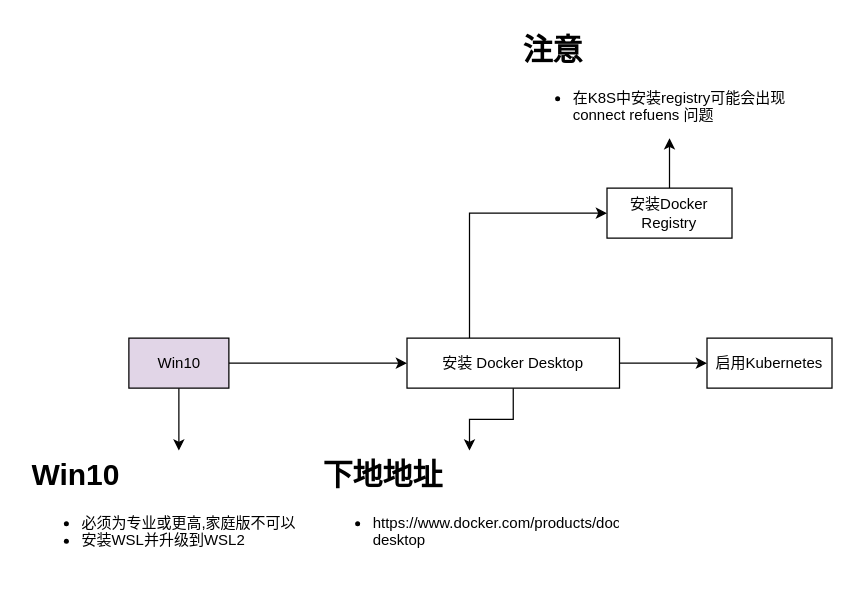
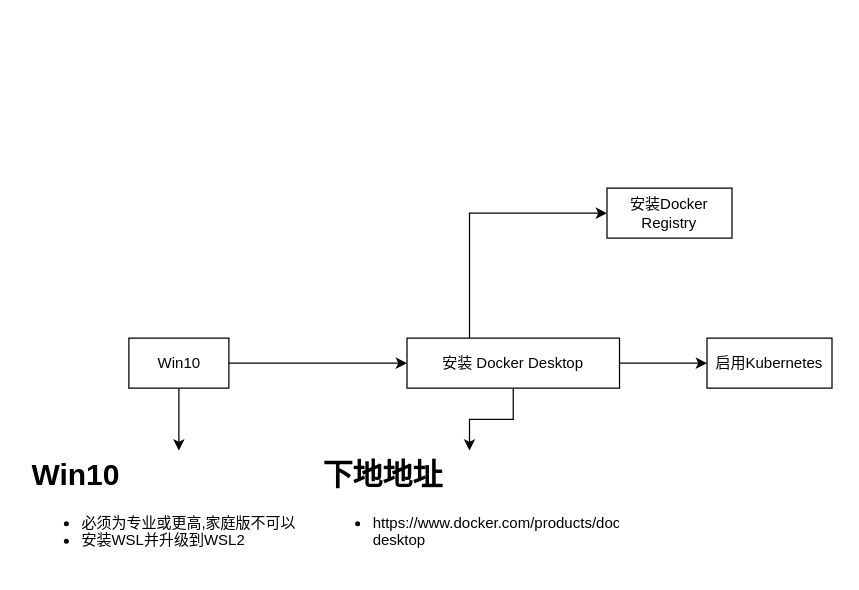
node "注意 在K8S中安装registry可能会出现 connect refuens 问题": removed
edge "安装Docker Registry" -> "注意 在K8S中安装registry可能会出现 connect refuens 问题": removed
node "Win10": fillcolor #e1d5e7 -> #ffffff
